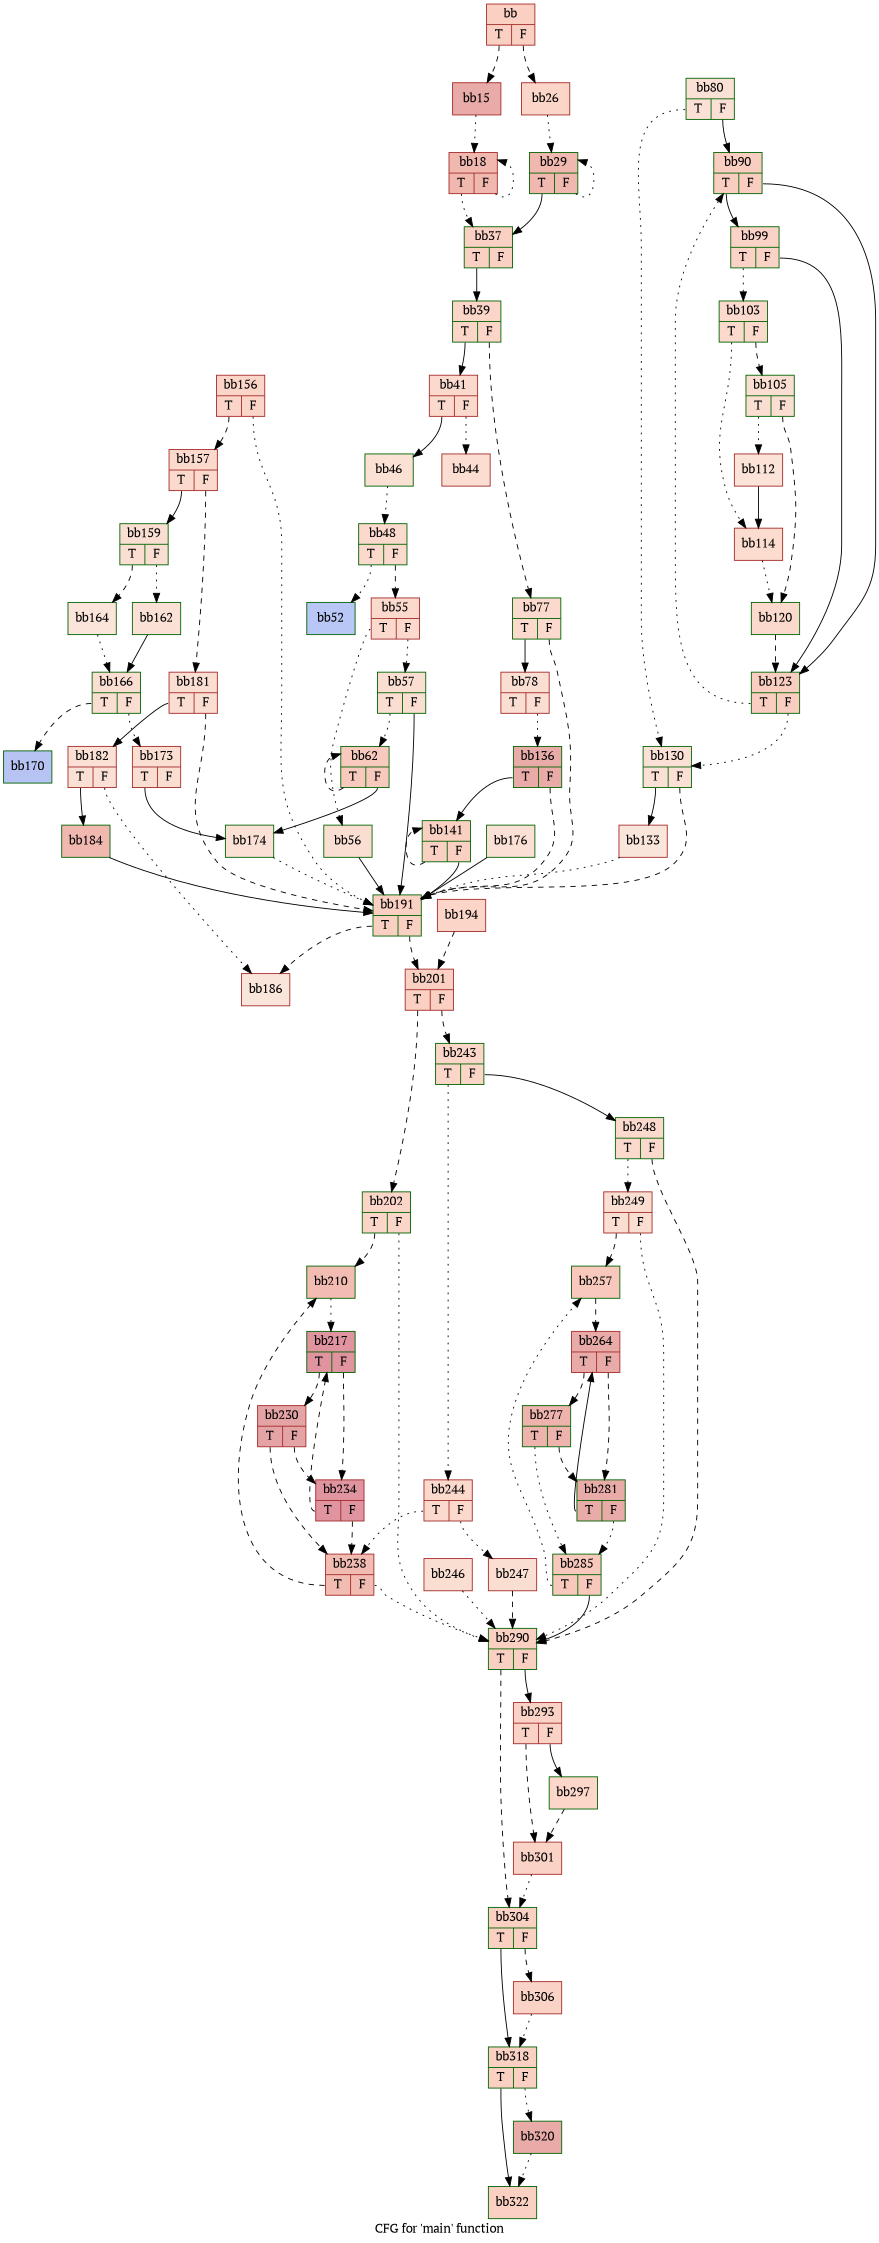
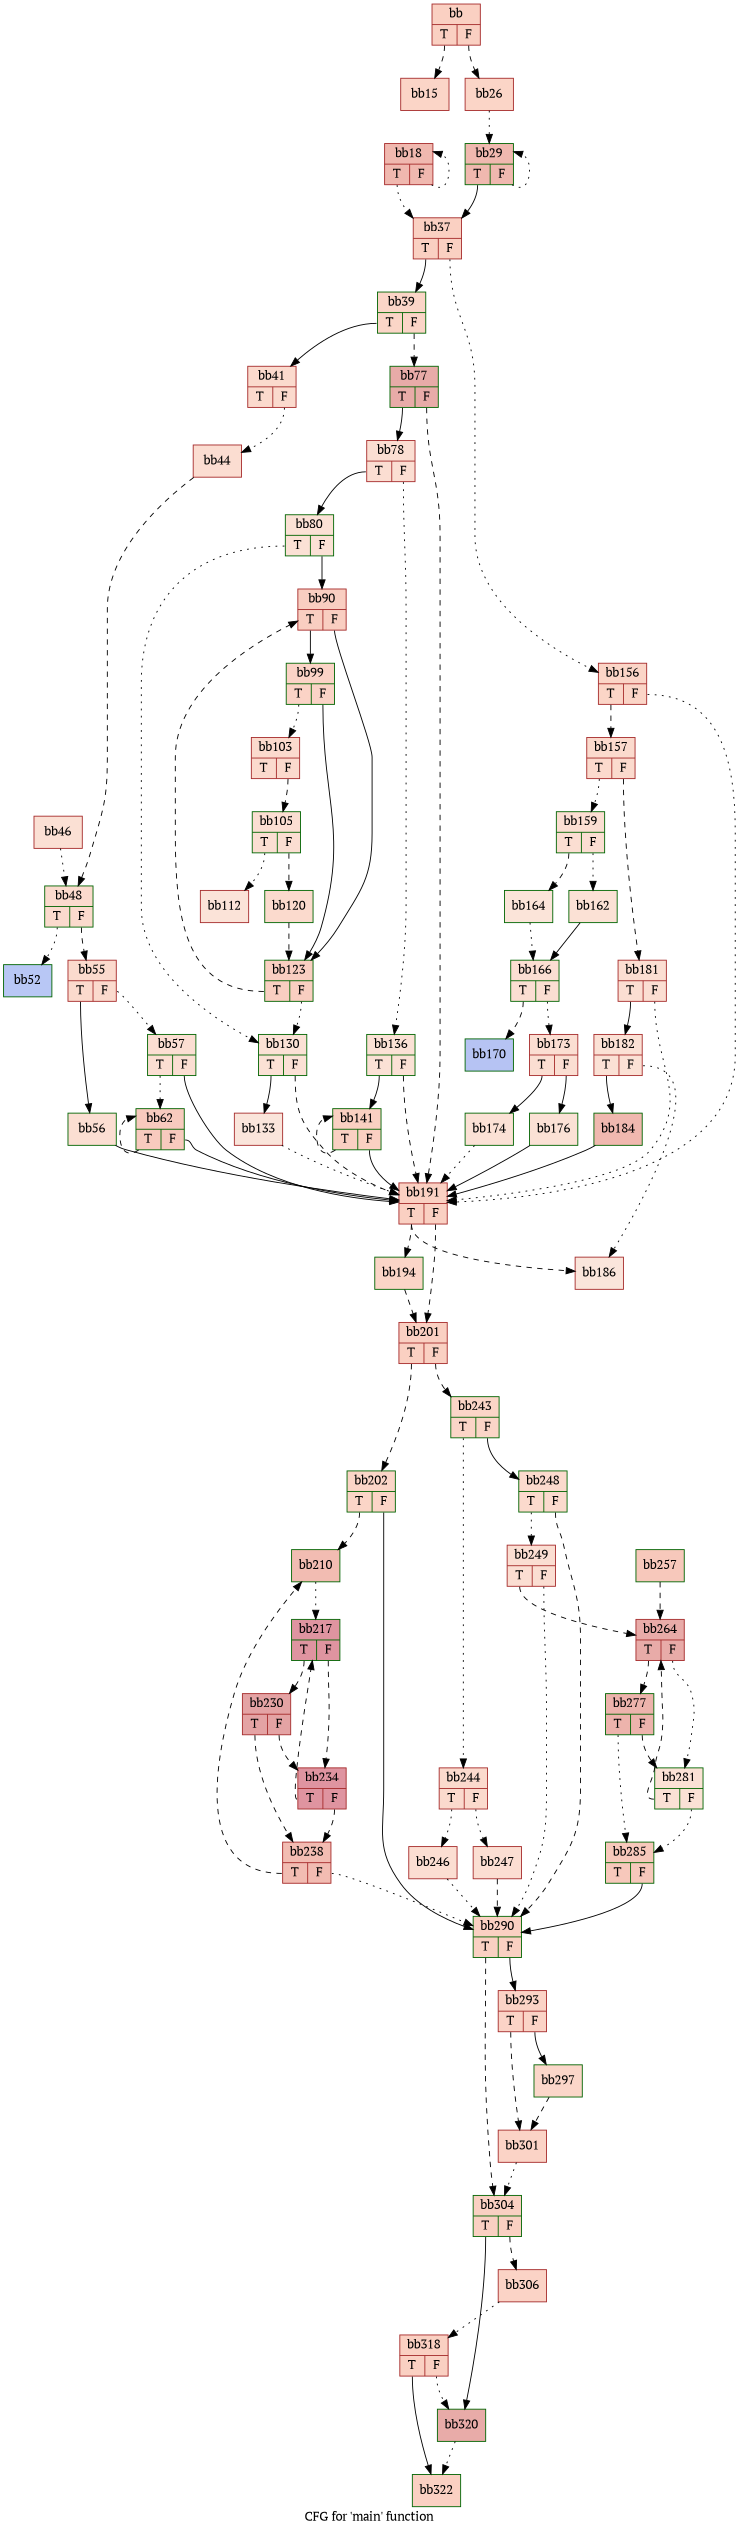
node "bb15": fillcolor #cc403a70 -> #f5a08170
edge "bb15" -> "bb18": removed
node "bb90": color darkgreen -> brown
node "bb37": color darkgreen -> brown
node "bb103": color darkgreen -> brown
edge "bb41" -> "bb46": removed
edge "bb123" -> "bb90": style dotted -> dashed
node "bb46": color darkgreen -> brown
edge "bb78" -> "bb80": added
edge "bb37" -> "bb156": added
edge "bb157" -> "bb159": style solid -> dotted
node "bb114": removed
node "bb77": fillcolor #f7ac8e70 -> #cc403a70
edge "bb44" -> "bb48": added
edge "bb55" -> "bb56": style dotted -> solid
node "bb136": fillcolor #cc403a70 -> #f7bca170
edge "bb62" -> "bb174": now "bb62" -> "bb191"
edge "bb181" -> "bb191": style dashed -> dotted
node "bb191": color darkgreen -> brown
node "bb194": color brown -> darkgreen
edge "bb173" -> "bb176": added
edge "bb191" -> "bb194": added
edge "bb249" -> "bb257": now "bb249" -> "bb264"
edge "bb264" -> "bb281": style dashed -> dotted
edge "bb285" -> "bb257": removed
edge "bb281" -> "bb264": style solid -> dashed
edge "bb202" -> "bb290": style dotted -> solid
node "bb281": fillcolor #cc403a70 -> #f7bca170
edge "bb244" -> "bb238": now "bb244" -> "bb246"
edge "bb304" -> "bb318": now "bb304" -> "bb320"
node "bb318": color darkgreen -> brown
